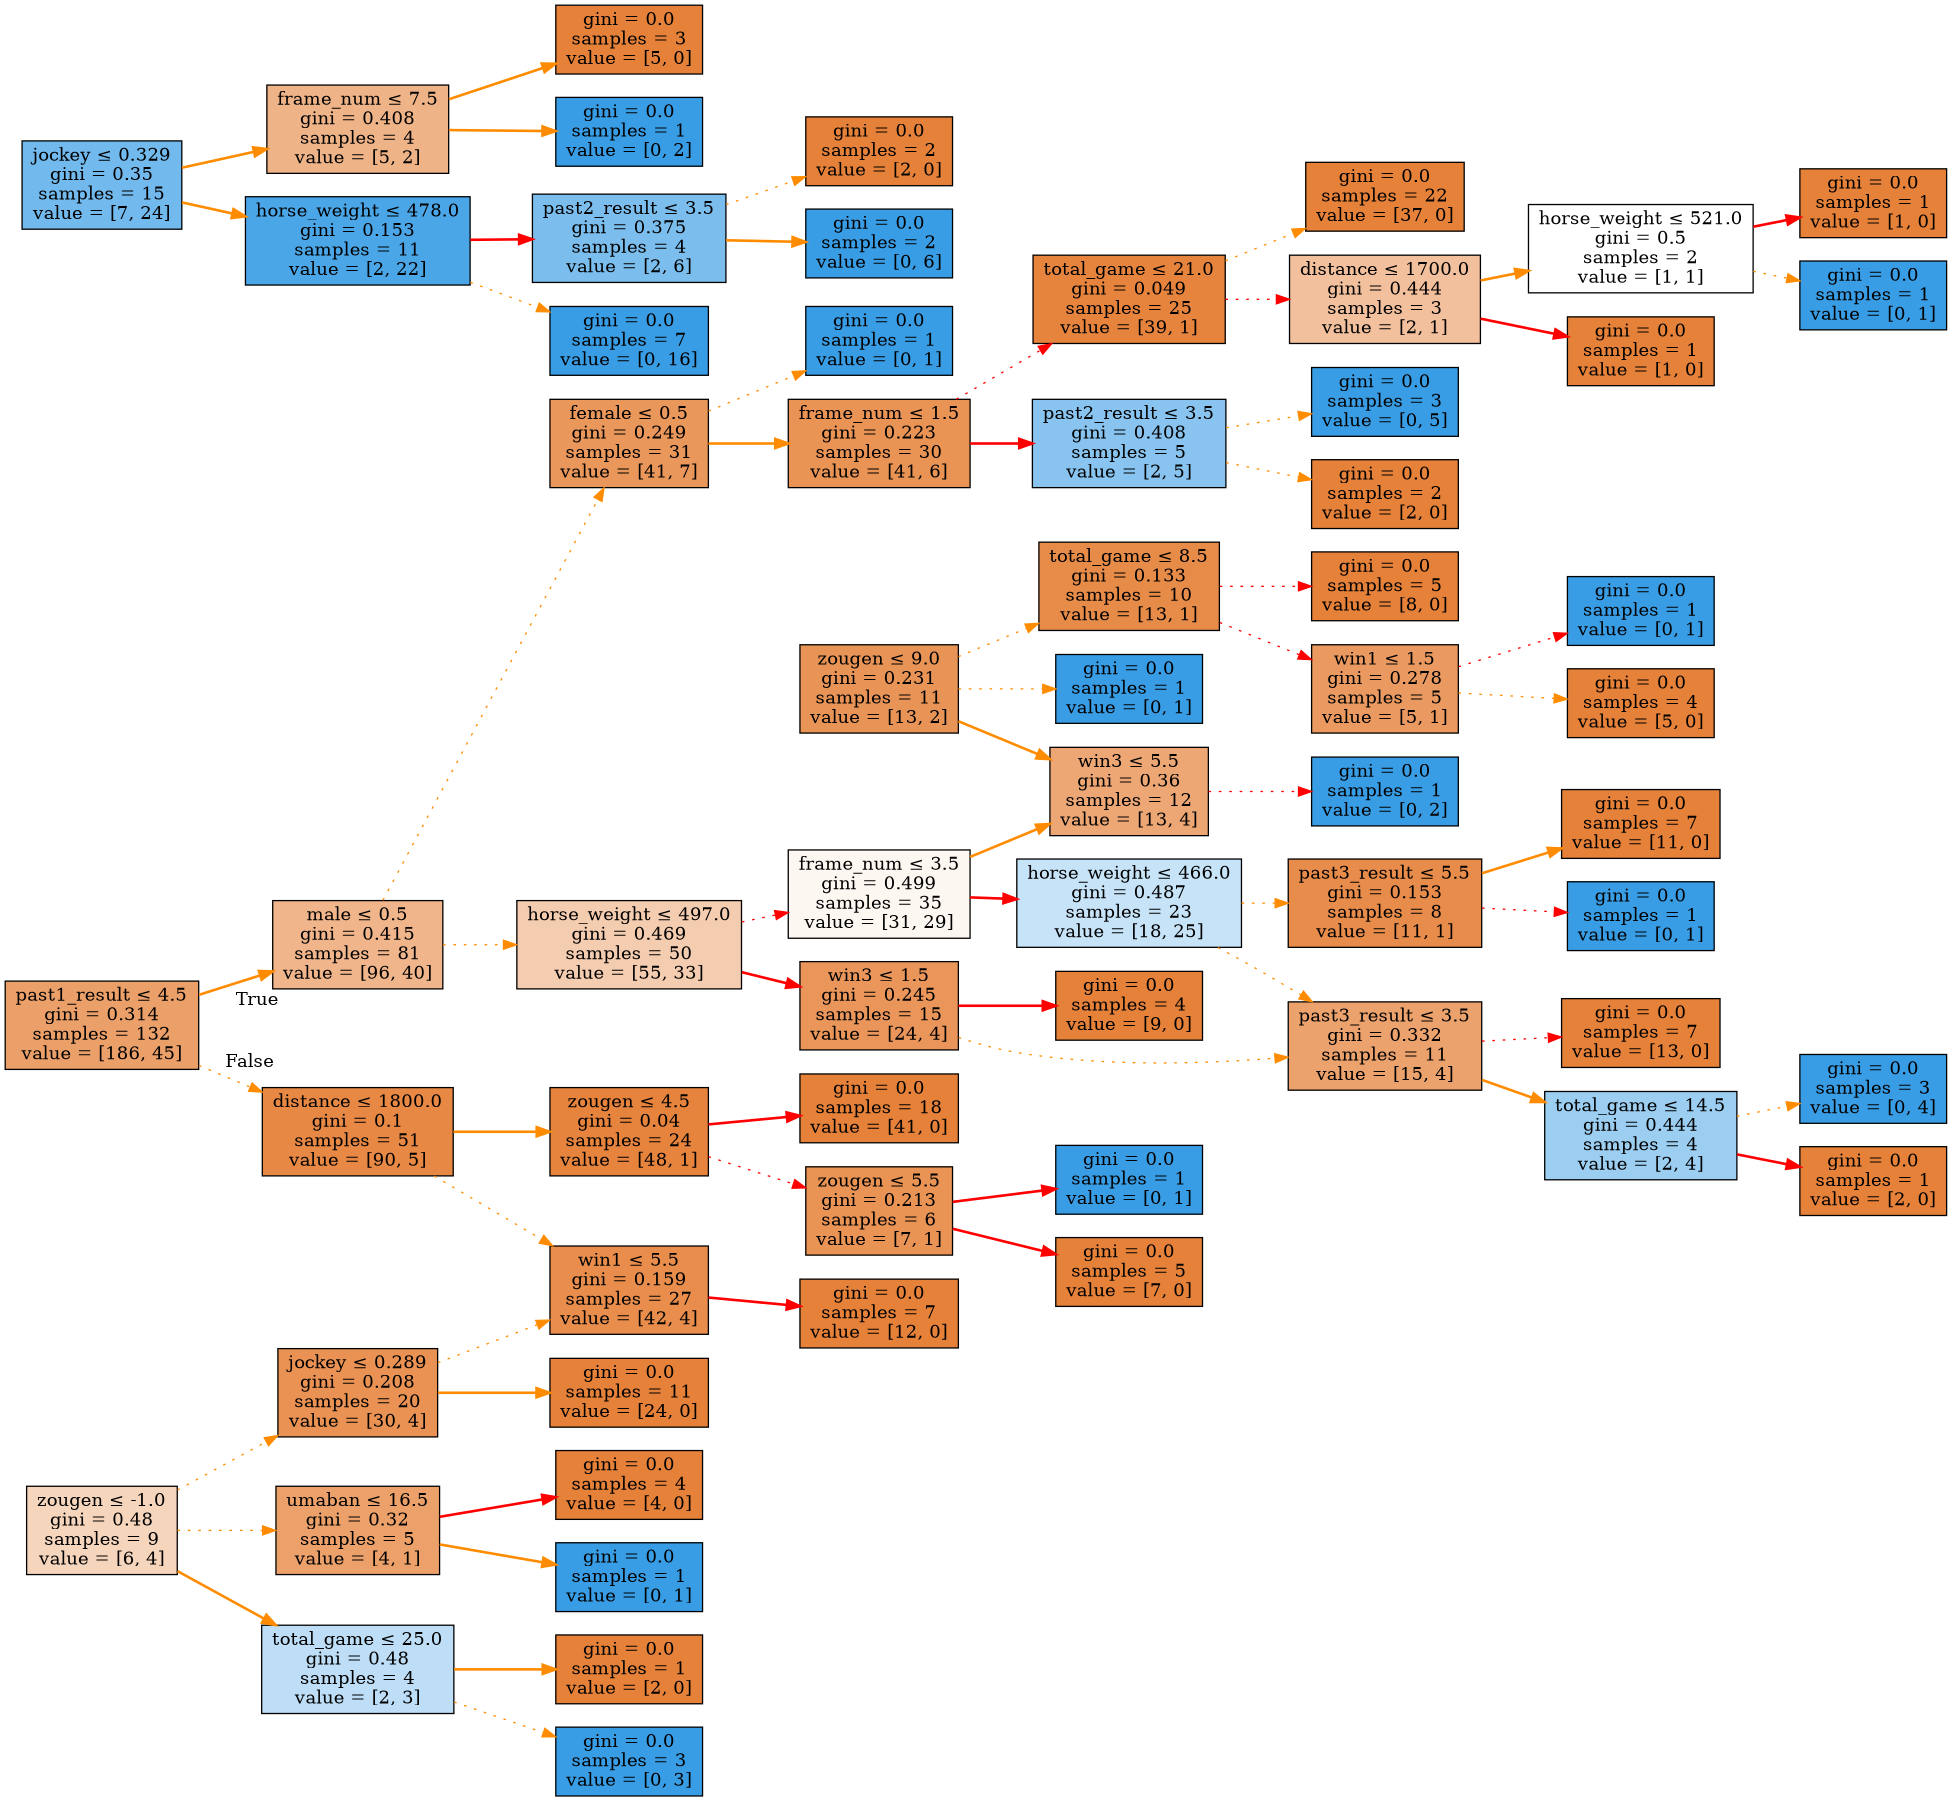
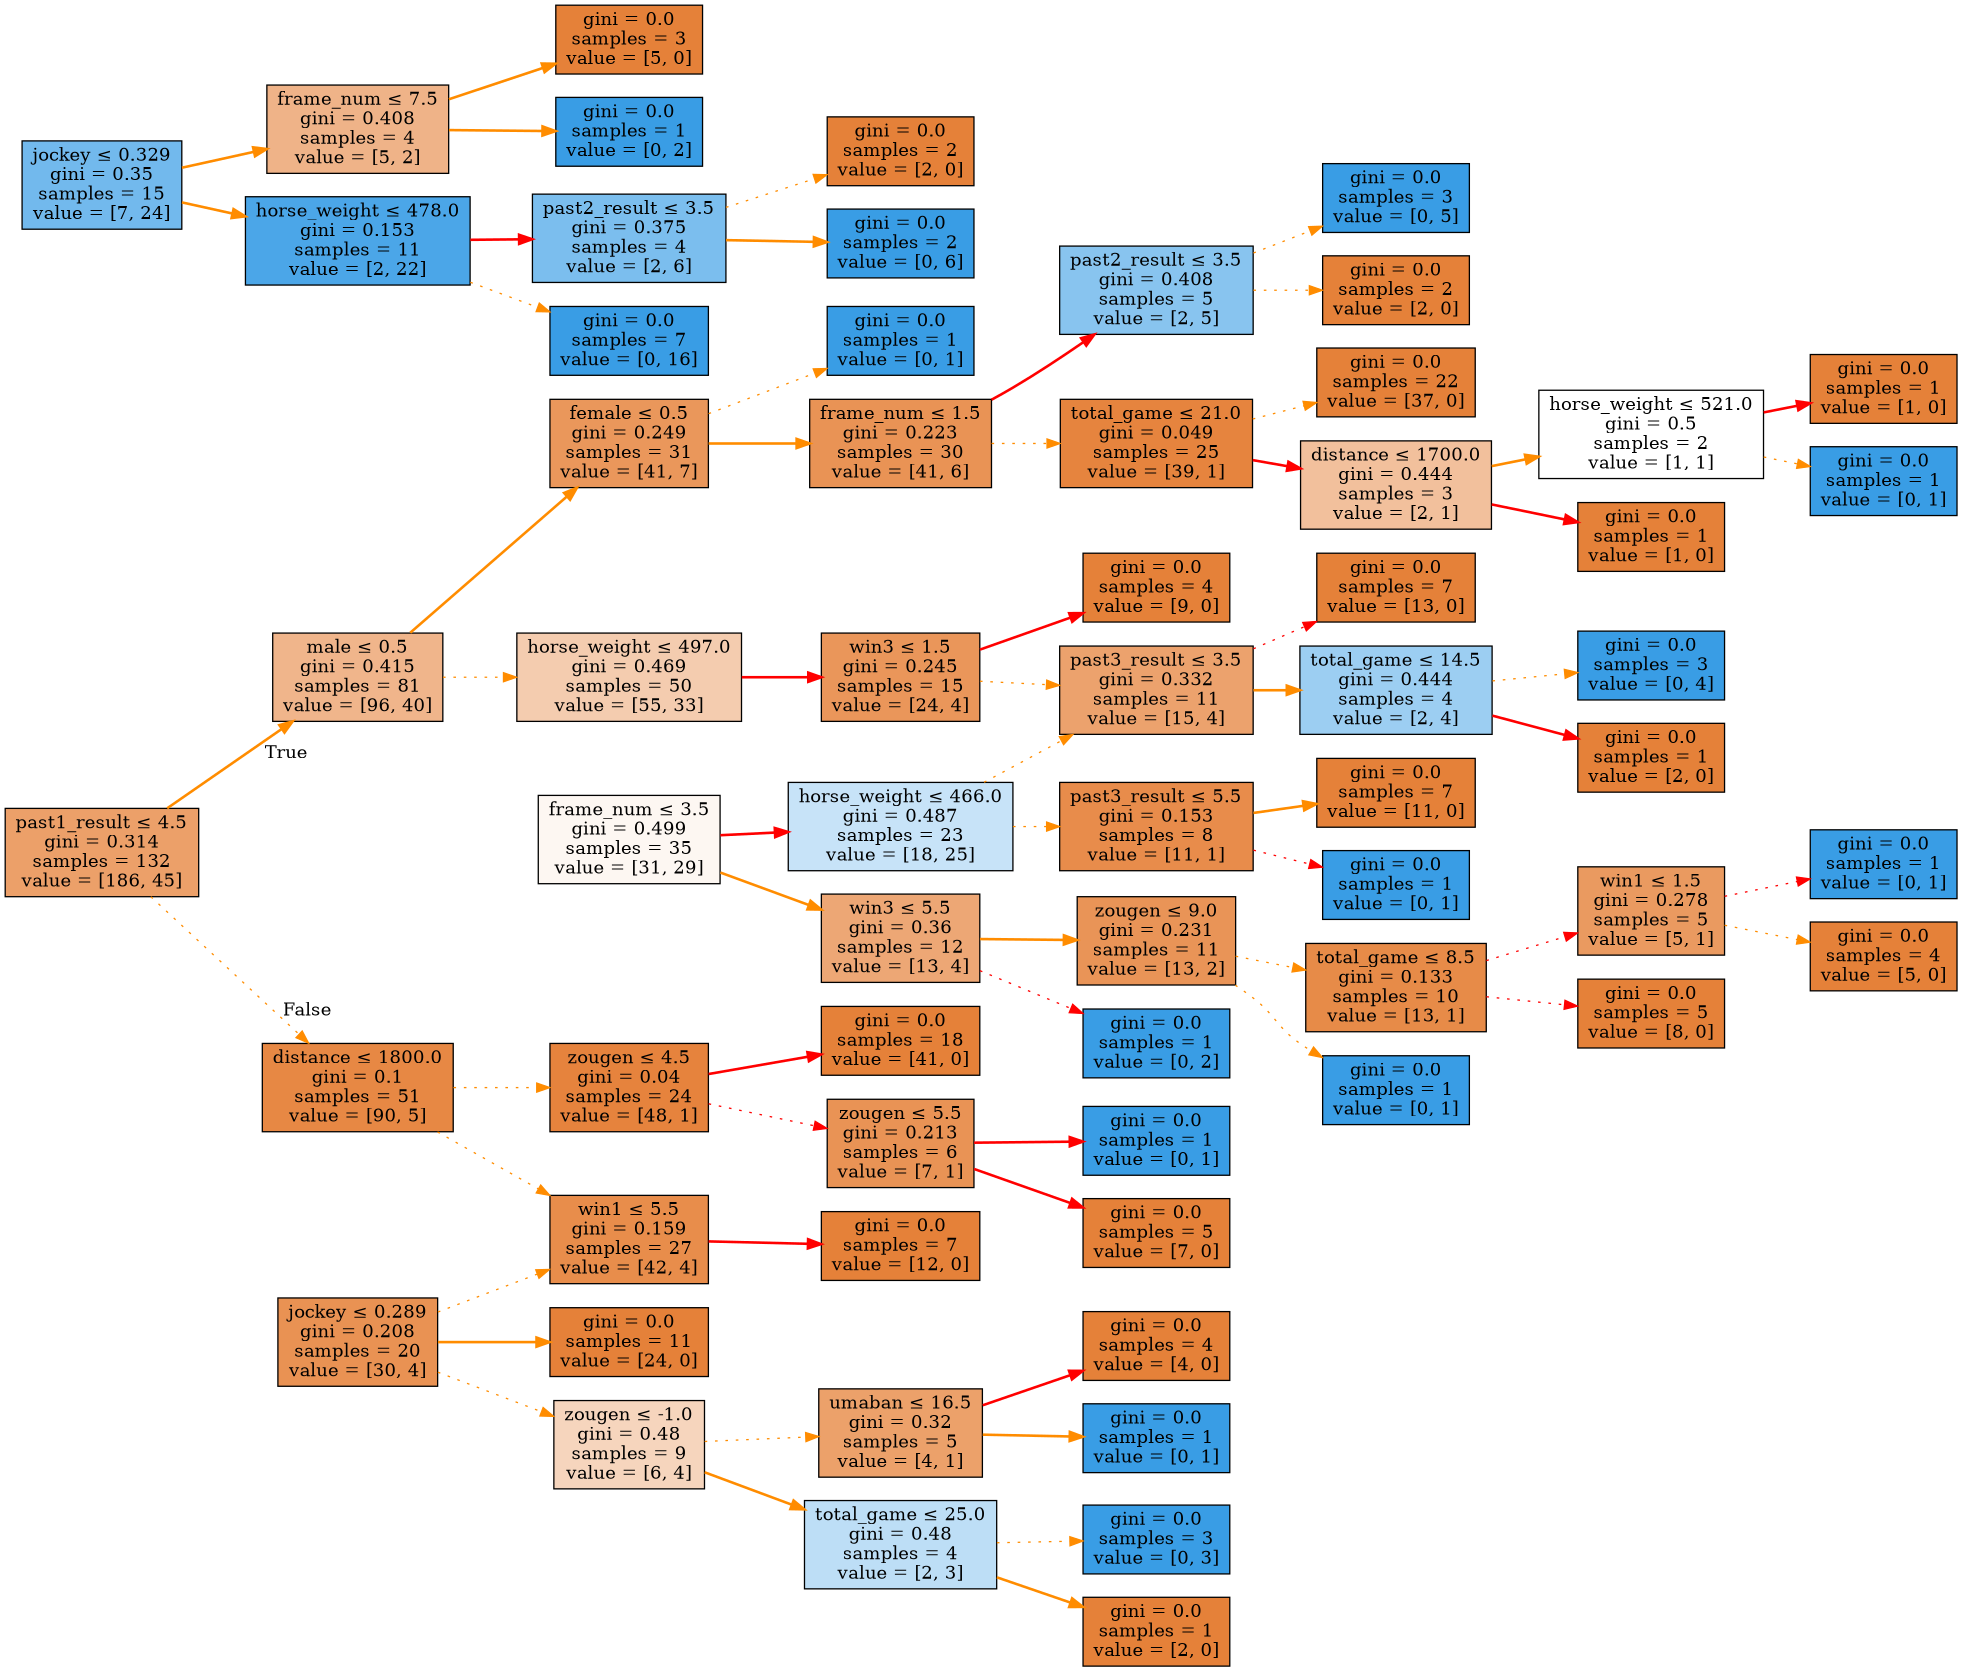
edge "total_game ≤ 21.0" -> "distance ≤ 1700.0": style dotted -> bold
edge "frame_num ≤ 1.5" -> "total_game ≤ 21.0": color red -> darkorange
edge "male ≤ 0.5" -> "female ≤ 0.5": style dotted -> bold
edge "zougen ≤ 9.0" -> "win3 ≤ 5.5": reversed
edge "horse_weight ≤ 497.0" -> "frame_num ≤ 3.5": removed
edge "distance ≤ 1800.0" -> "zougen ≤ 4.5": style bold -> dotted
edge "zougen ≤ -1.0" -> "jockey ≤ 0.289": reversed
